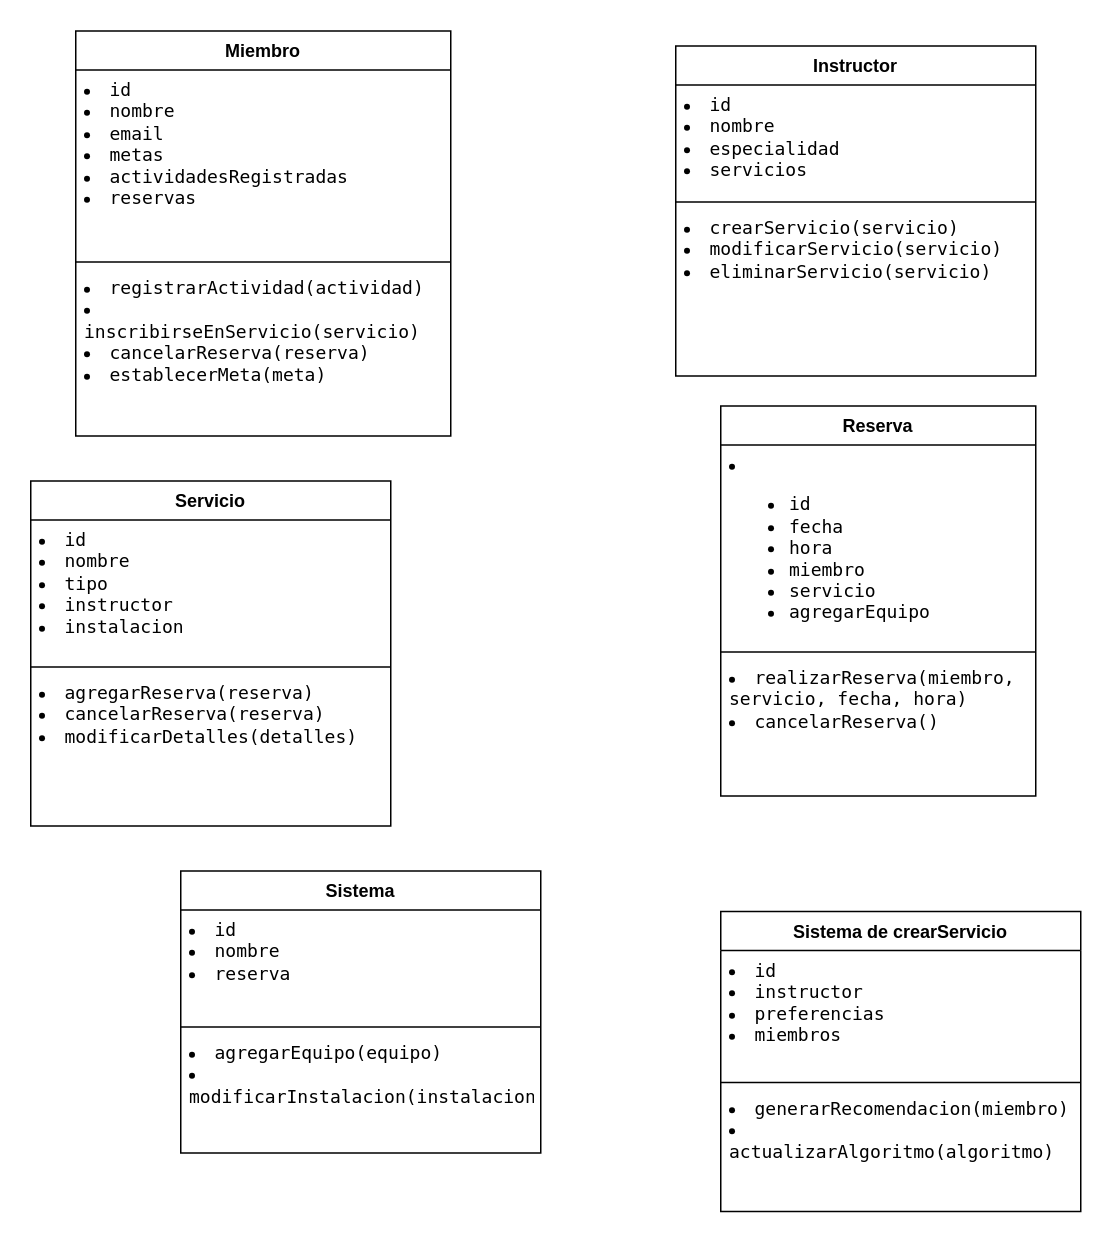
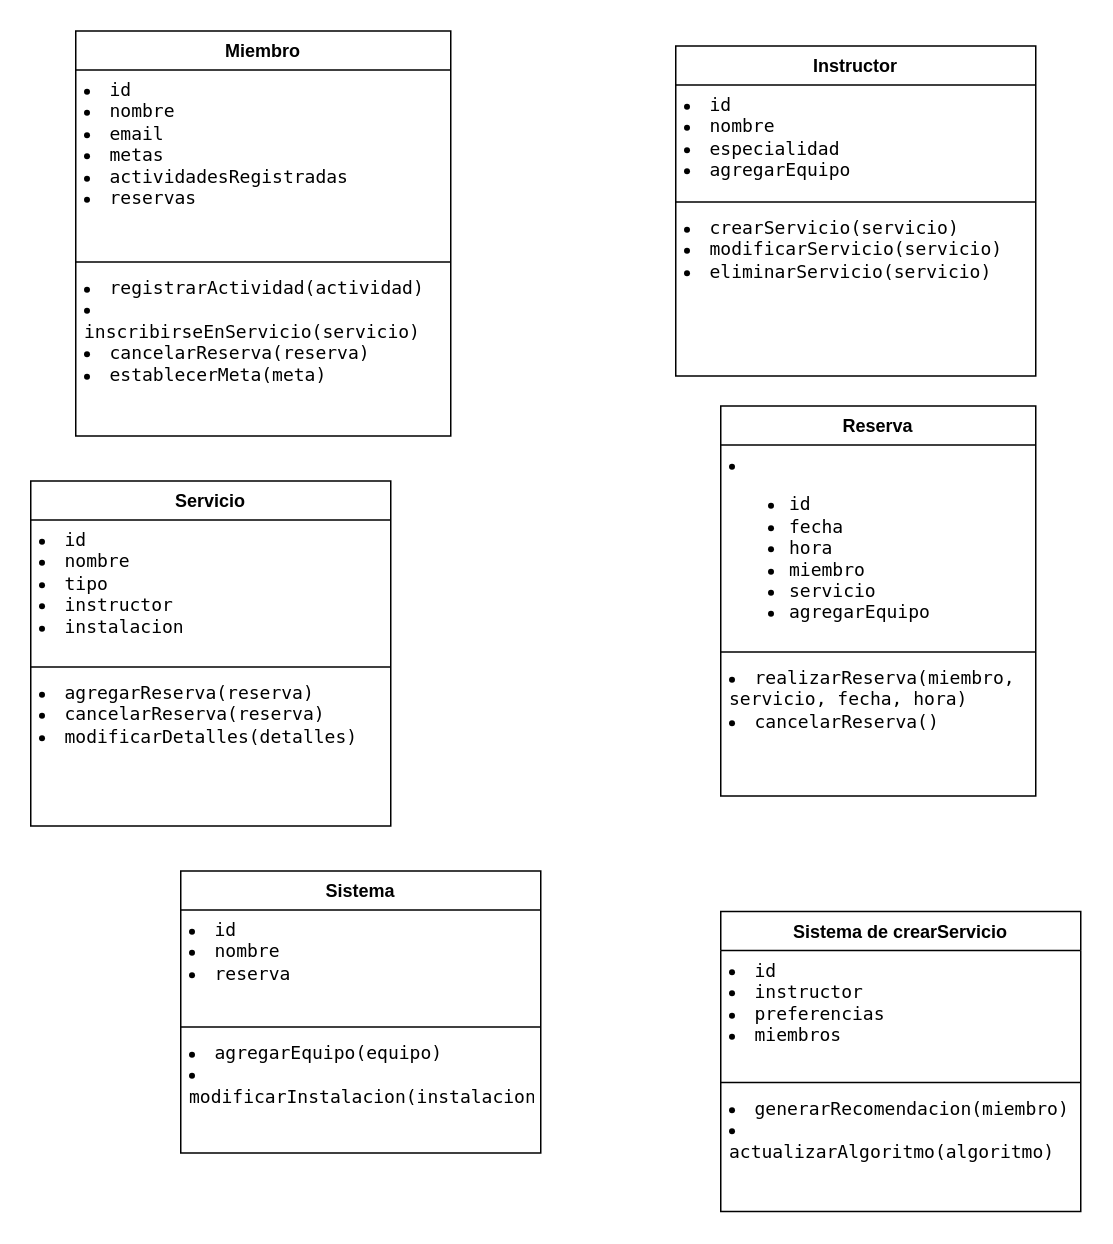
node "id nombre especialidad servicios": label "id nombre especialidad servicios" -> "id nombre especialidad agregarEquipo"
